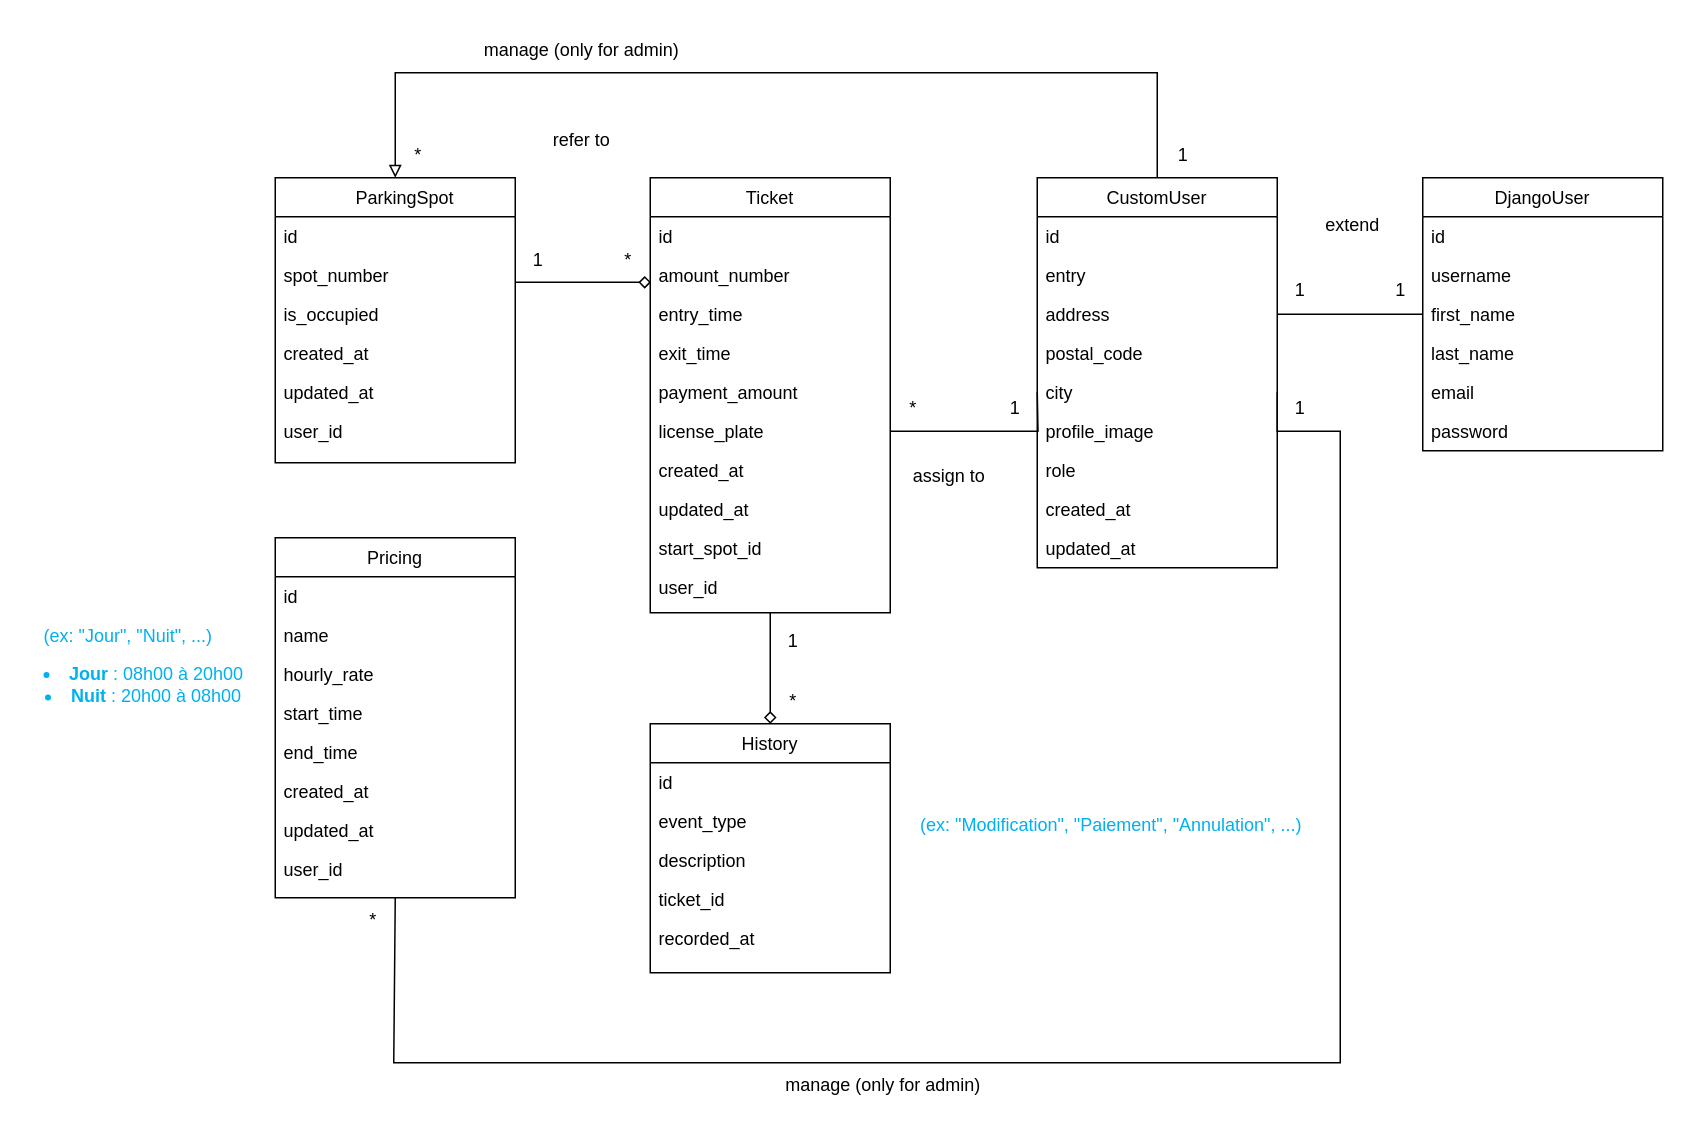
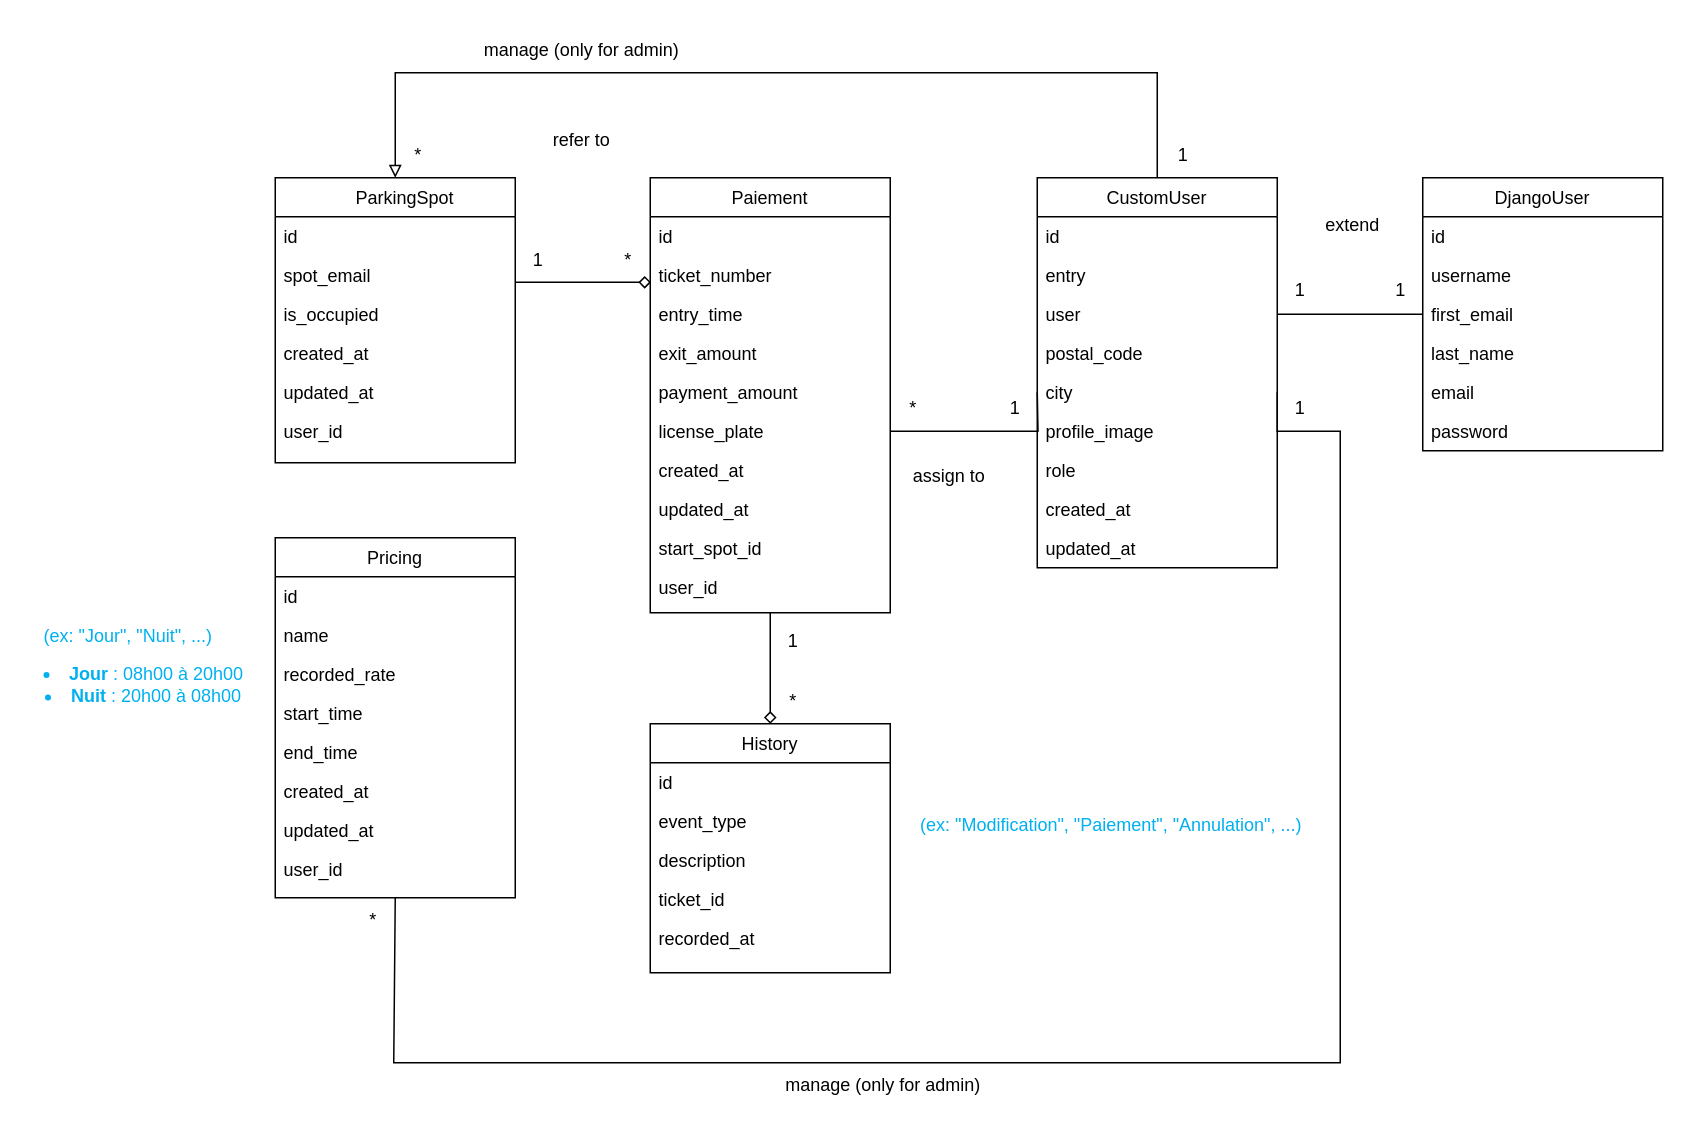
node "Ticket": label "Ticket" -> "Paiement"
node "spot_number": label "spot_number" -> "spot_email"
node "amount_number": label "amount_number" -> "ticket_number"
node "address": label "address" -> "user"
node "first_name": label "first_name" -> "first_email"
node "exit_time": label "exit_time" -> "exit_amount"
node "hourly_rate": label "hourly_rate" -> "recorded_rate"
